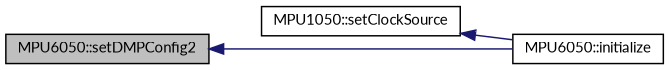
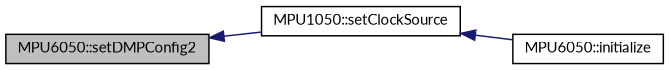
edge "MPU6050::initialize" -> "MPU6050::setDMPConfig2": now "MPU1050::setClockSource" -> "MPU6050::setDMPConfig2"
